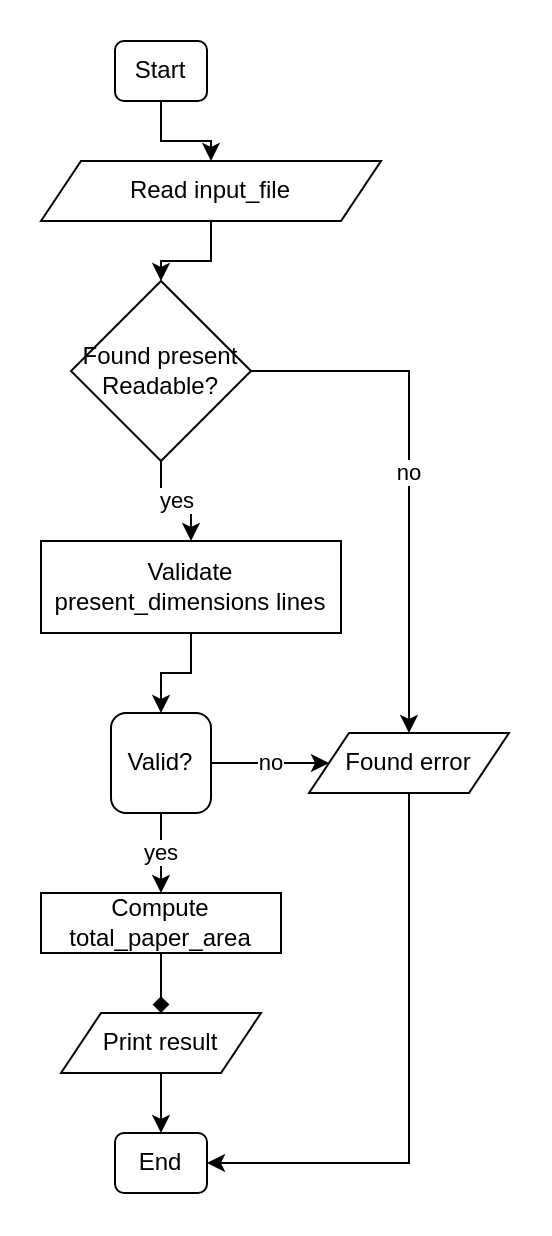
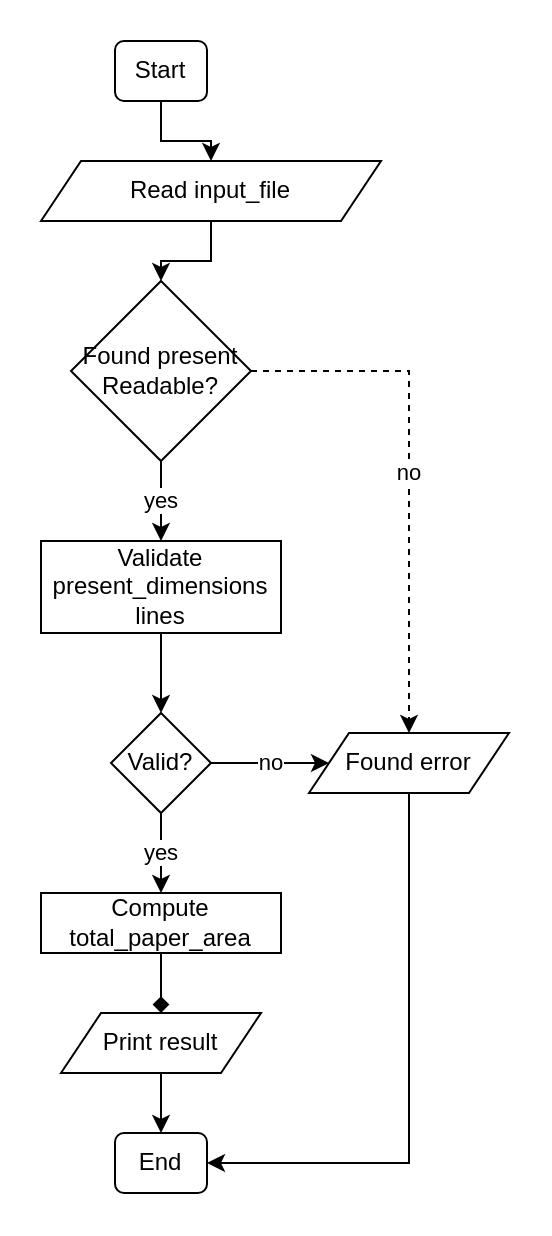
edge "Found present Readable?" -> "Found error": style solid -> dashed
node "Validate present_dimensions lines": size 300x92 -> 240x92
node "Valid?": shape rounded rectangle -> diamond
